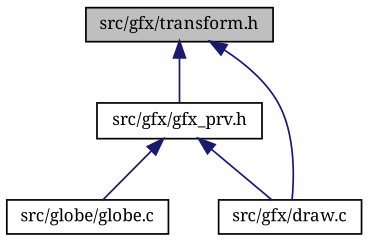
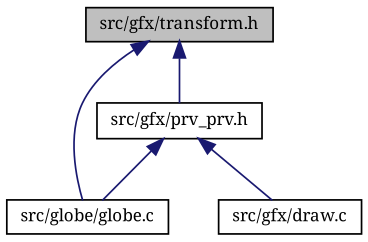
edge "src/gfx/draw.c" -> "src/gfx/transform.h": now "src/globe/globe.c" -> "src/gfx/transform.h"
node "src/gfx/gfx_prv.h": label "src/gfx/gfx_prv.h" -> "src/gfx/prv_prv.h"
